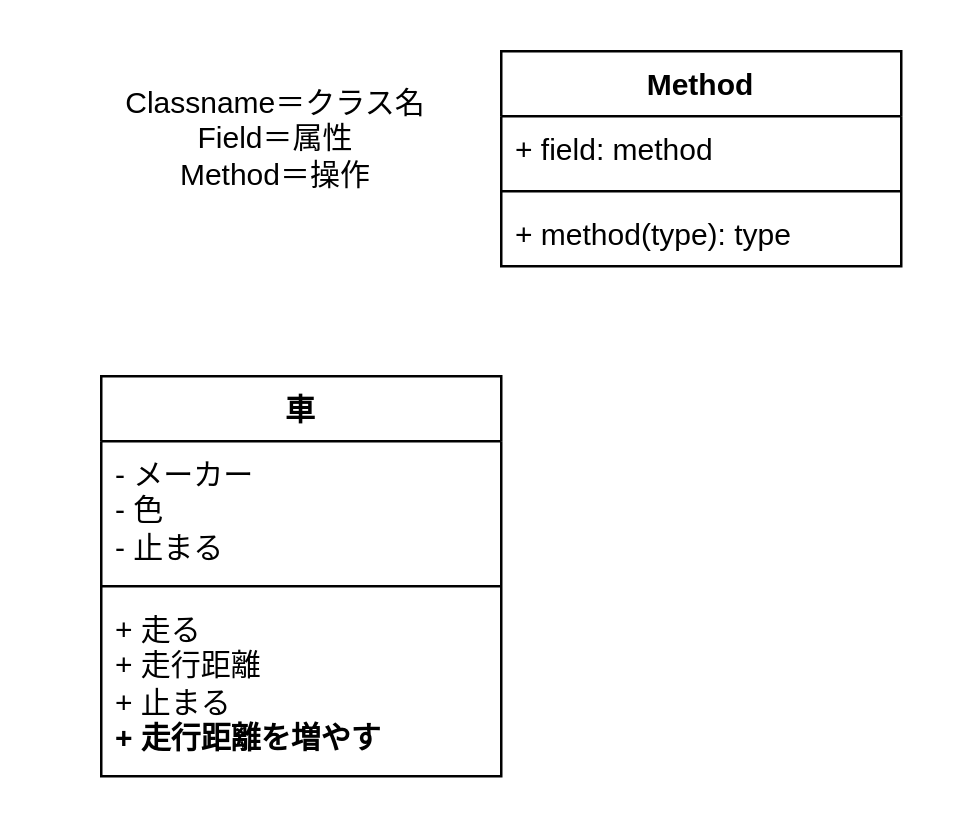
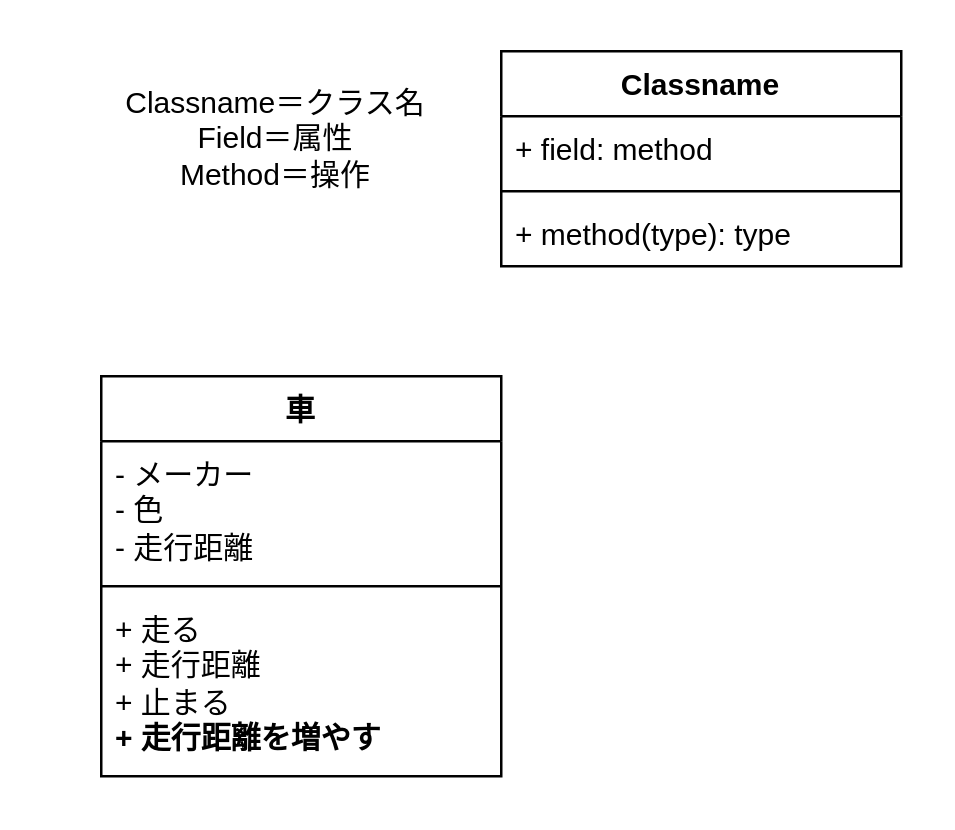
node "Method": label "Method" -> "Classname"
node "- メーカー - 色 - 止まる": label "- メーカー - 色 - 止まる" -> "- メーカー - 色 - 走行距離"
